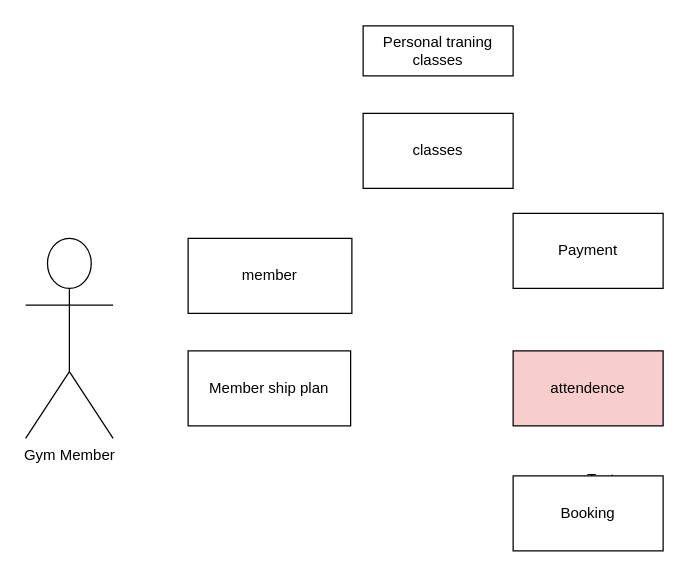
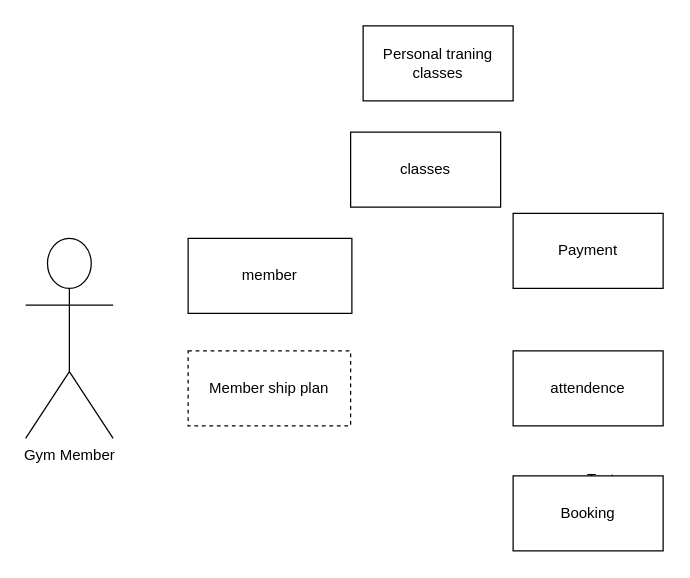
node "Personal traning classes": size 150x50 -> 150x75
node "classes": moved (438, 151) -> (426, 169)
node "Member ship plan": style solid -> dashed
node "attendence": fillcolor #f8cecc -> #ffffff
